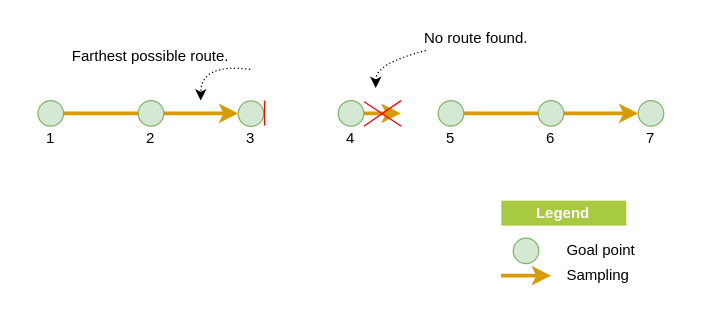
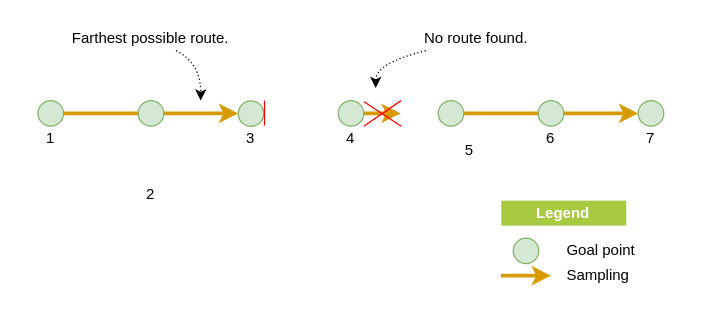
node "Farthest possible route.": moved (151, 57) -> (151, 38)
node "2": moved (151, 139) -> (151, 195)
node "5": moved (451, 139) -> (470, 151)
